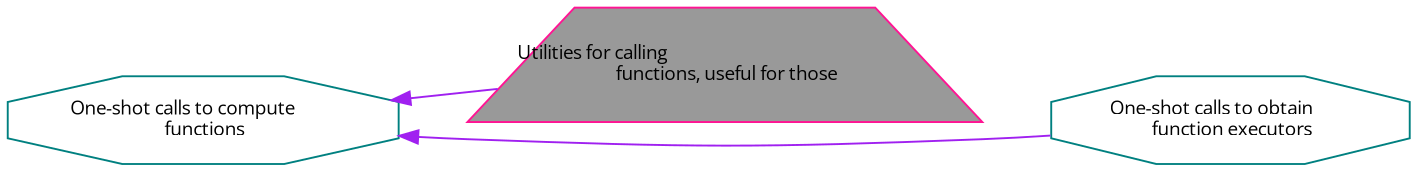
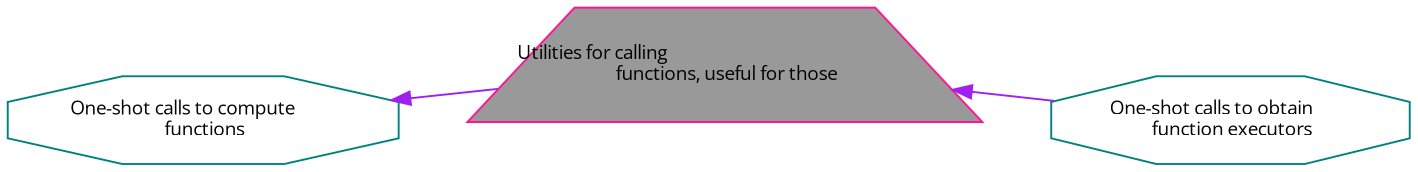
edge "One-shot calls to obtain function executors" -> "One-shot calls to compute functions": now "One-shot calls to obtain function executors" -> "Utilities for calling functions, useful for those"
